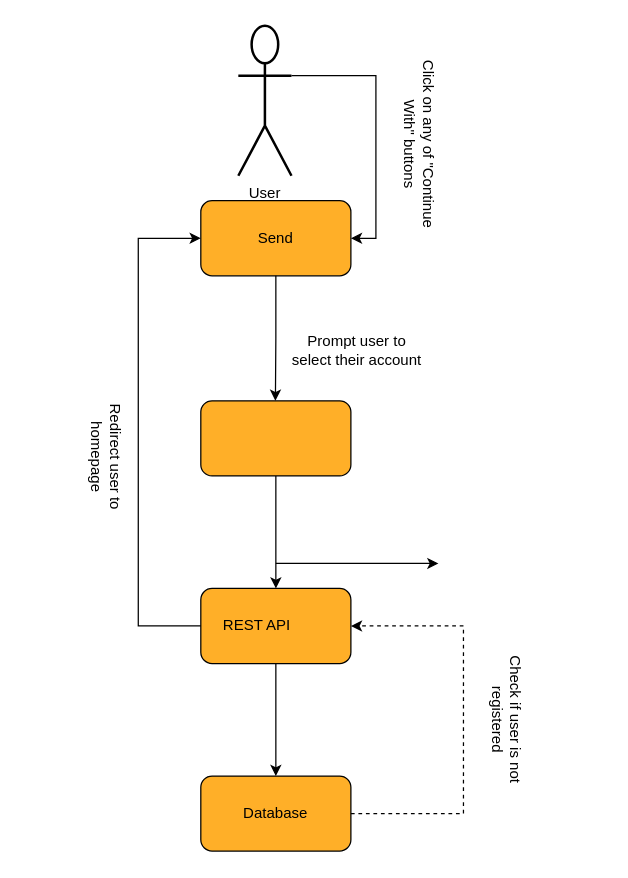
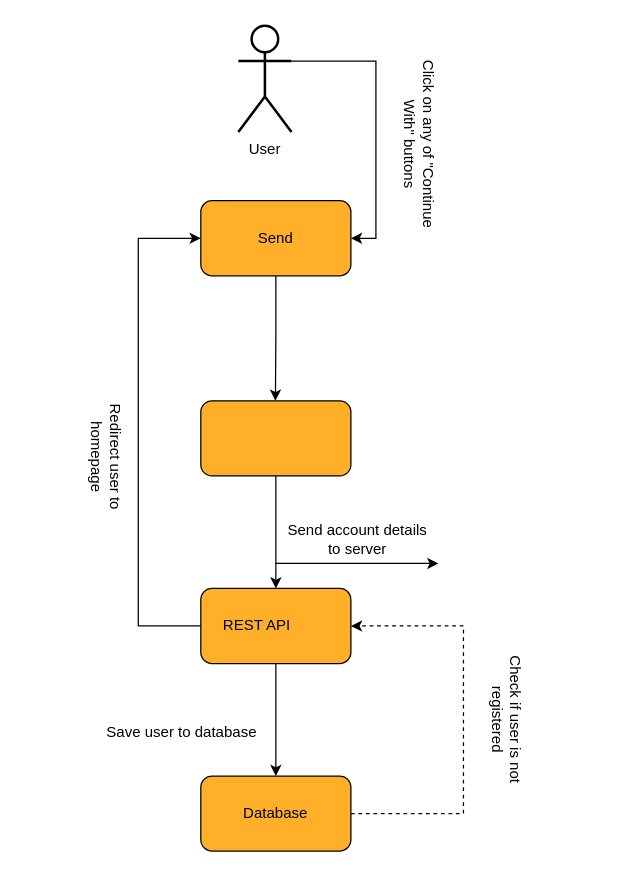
node "User": size 53x150 -> 53x106
node "Prompt user to select their account": removed
node "Send account details to server": added
node "Save user to database": added
